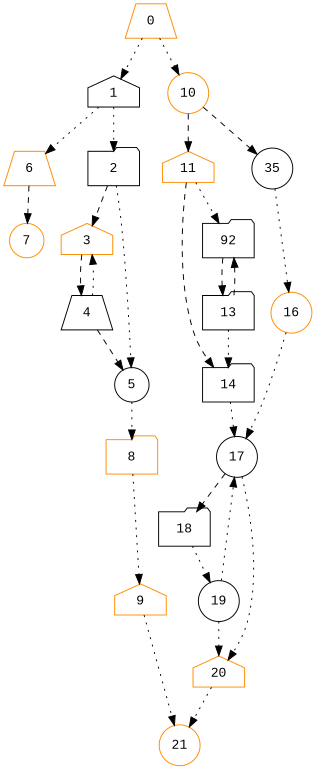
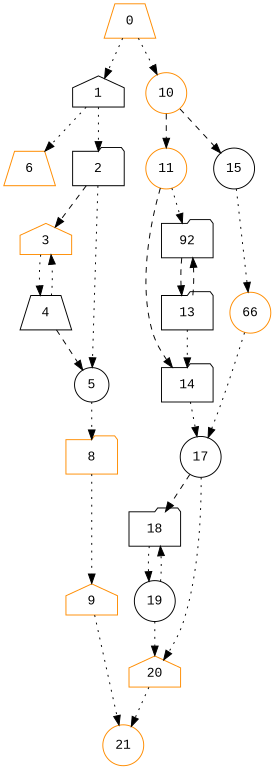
node "11": shape house -> circle
node "35": label "35" -> "15"
node "7": removed
edge "3" -> "4": style dashed -> dotted
node "16": label "16" -> "66"
edge "19" -> "17": now "19" -> "18"
